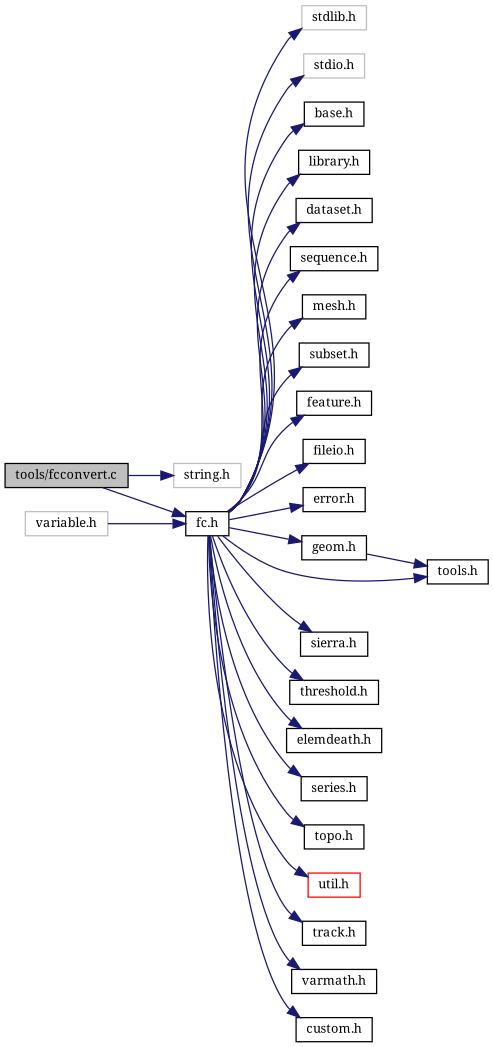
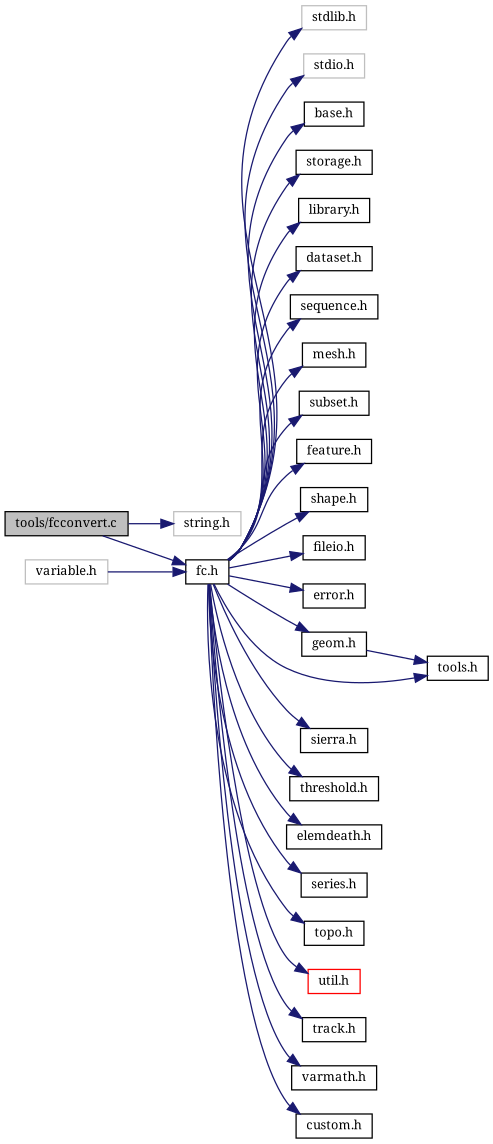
node "storage.h": added
node "shape.h": added
